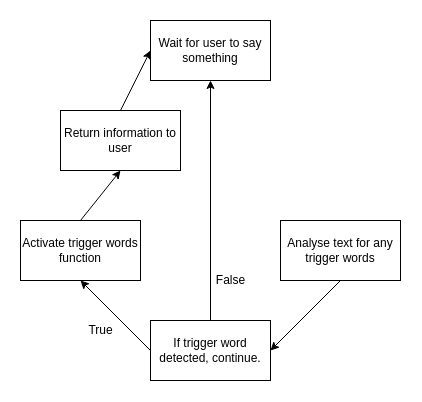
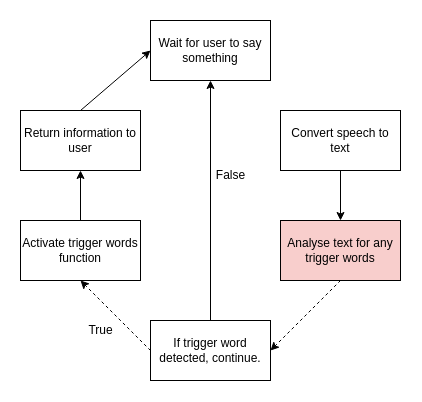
node "Return information to user": moved (121, 141) -> (81, 141)
node "Convert speech to text": added
edge "Convert speech to text" -> "Analyse text for any trigger words": added
node "Analyse text for any trigger words": fillcolor #ffffff -> #f8cecc
node "False": moved (231, 281) -> (231, 176)
edge "Analyse text for any trigger words" -> "If trigger word detected, continue.": style solid -> dashed
edge "If trigger word detected, continue." -> "Activate trigger words function": style solid -> dashed
